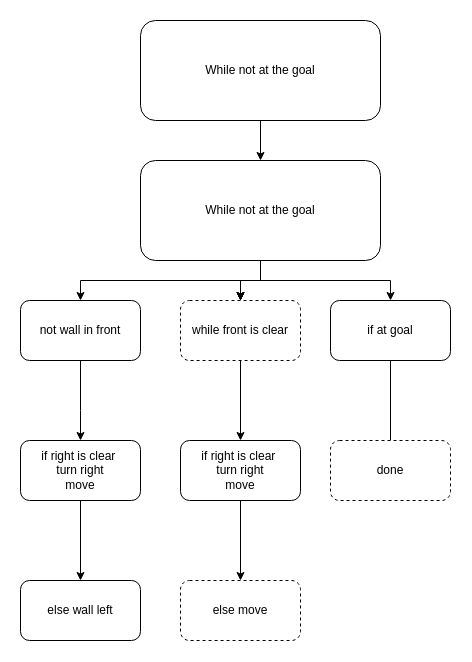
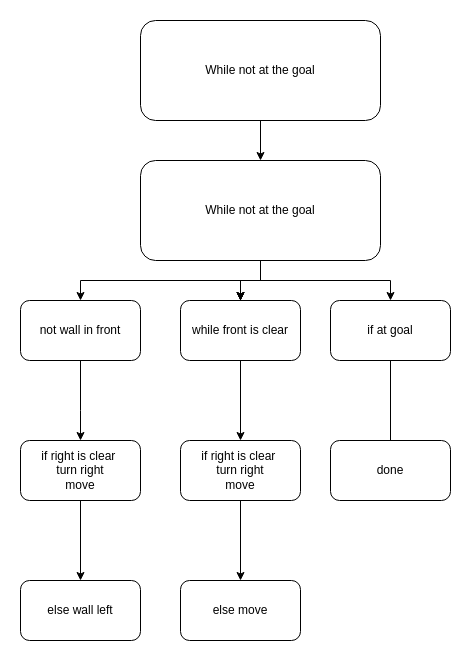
node "while front is clear": style dashed -> solid
node "done": style dashed -> solid
node "else move": style dashed -> solid
